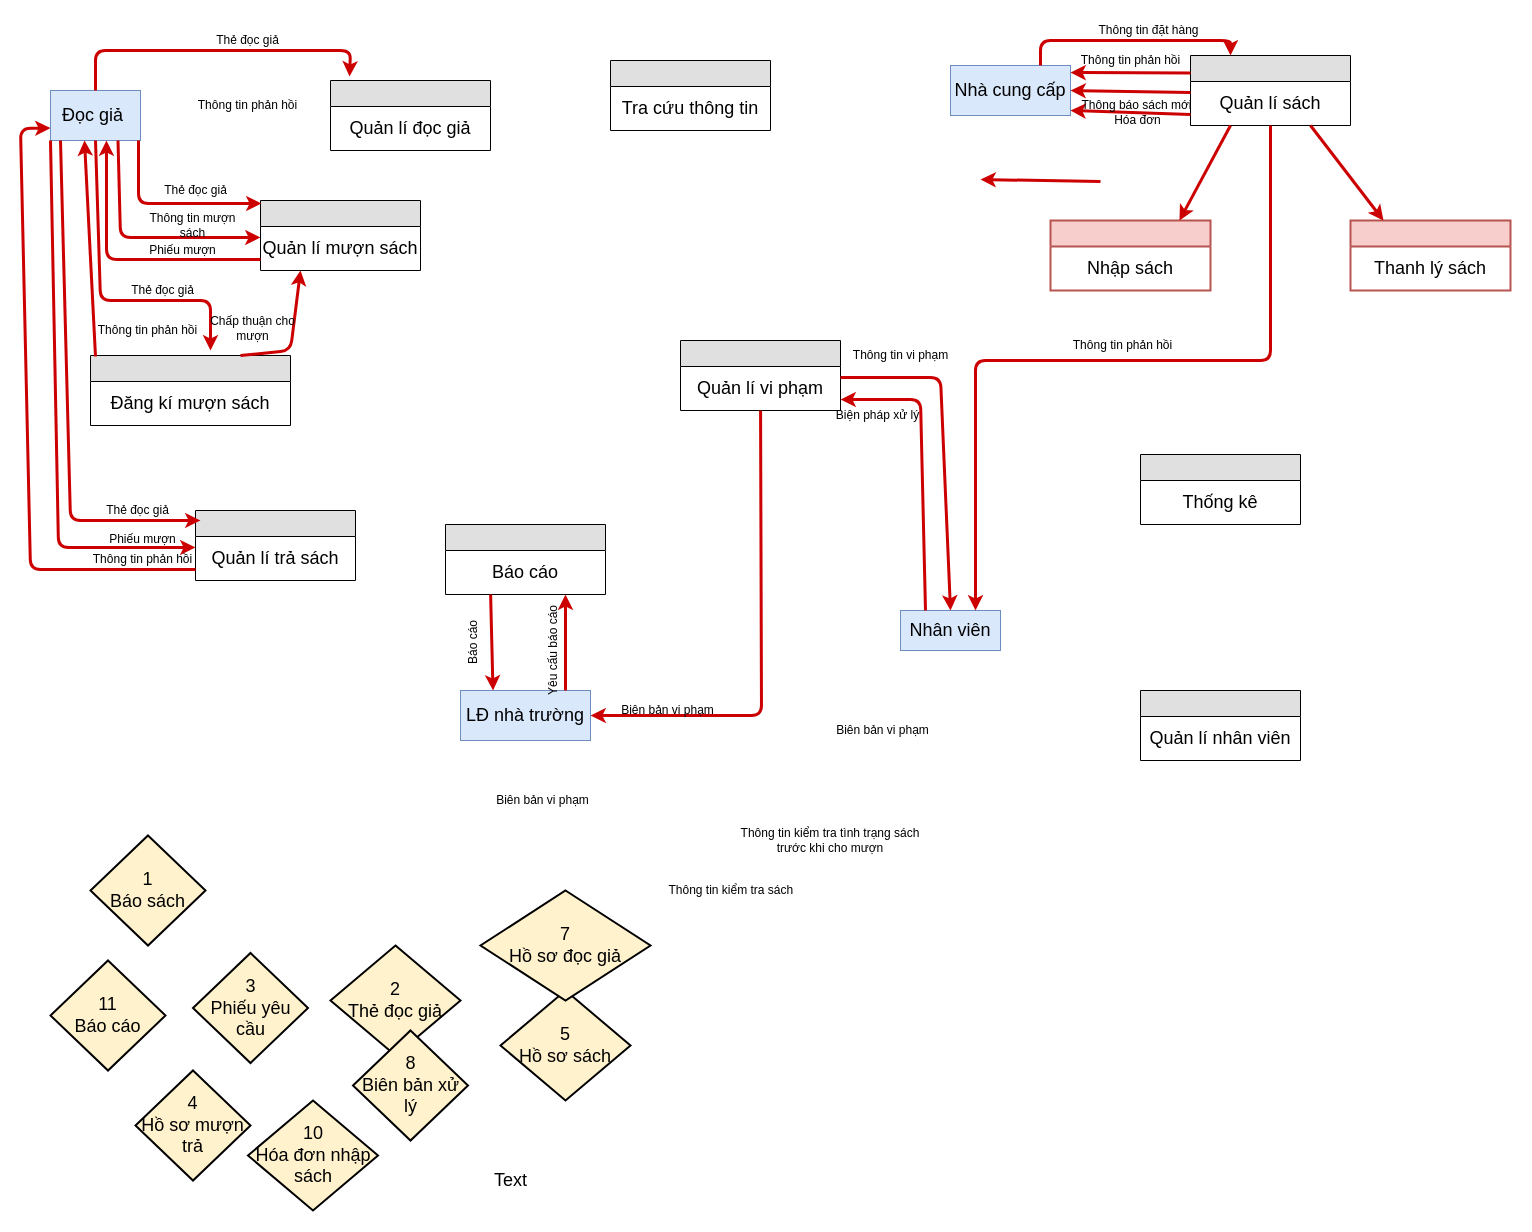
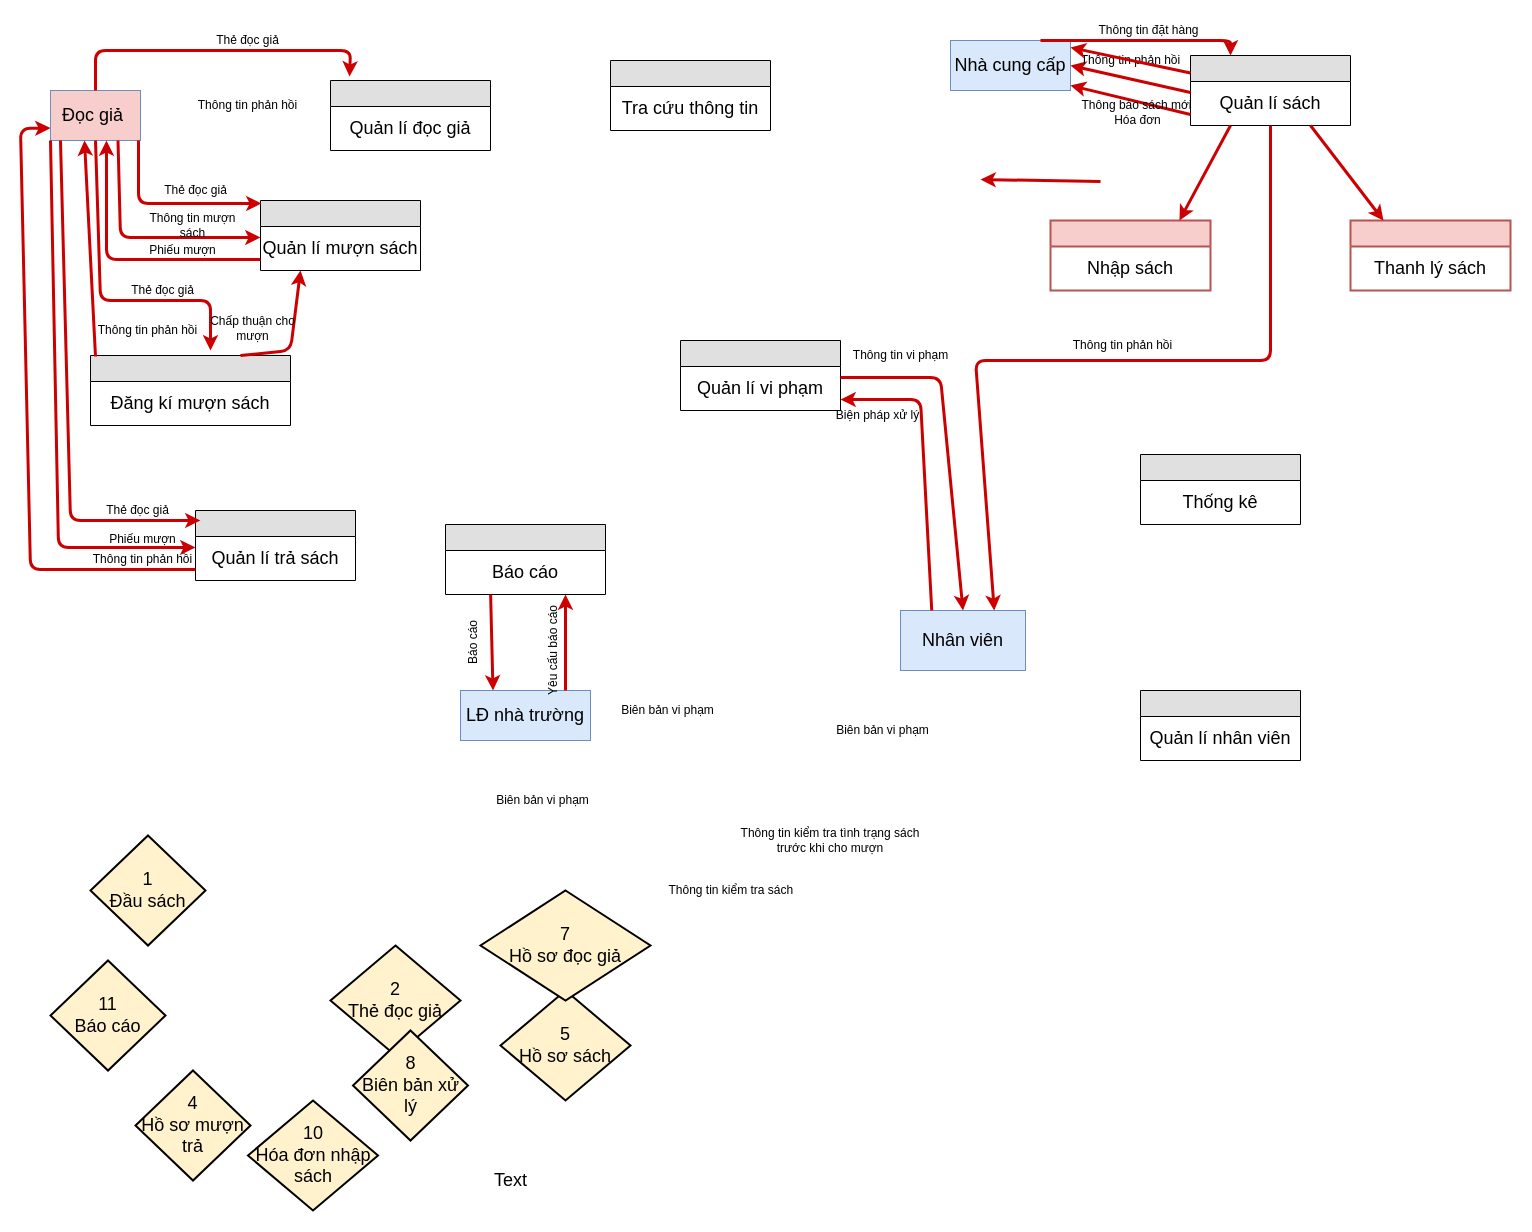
node "Nhà cung cấp": moved (1011, 91) -> (1011, 66)
node "Đọc giả": fillcolor #dae8fc -> #f8cecc
node "Nhân viên": size 100x40 -> 125x60
edge "Quản lí vi phạm" -> "LĐ nhà trường": removed
node "1 Báo sách": label "1 Báo sách" -> "1 Đầu sách"
node "3 Phiếu yêu cầu": removed
